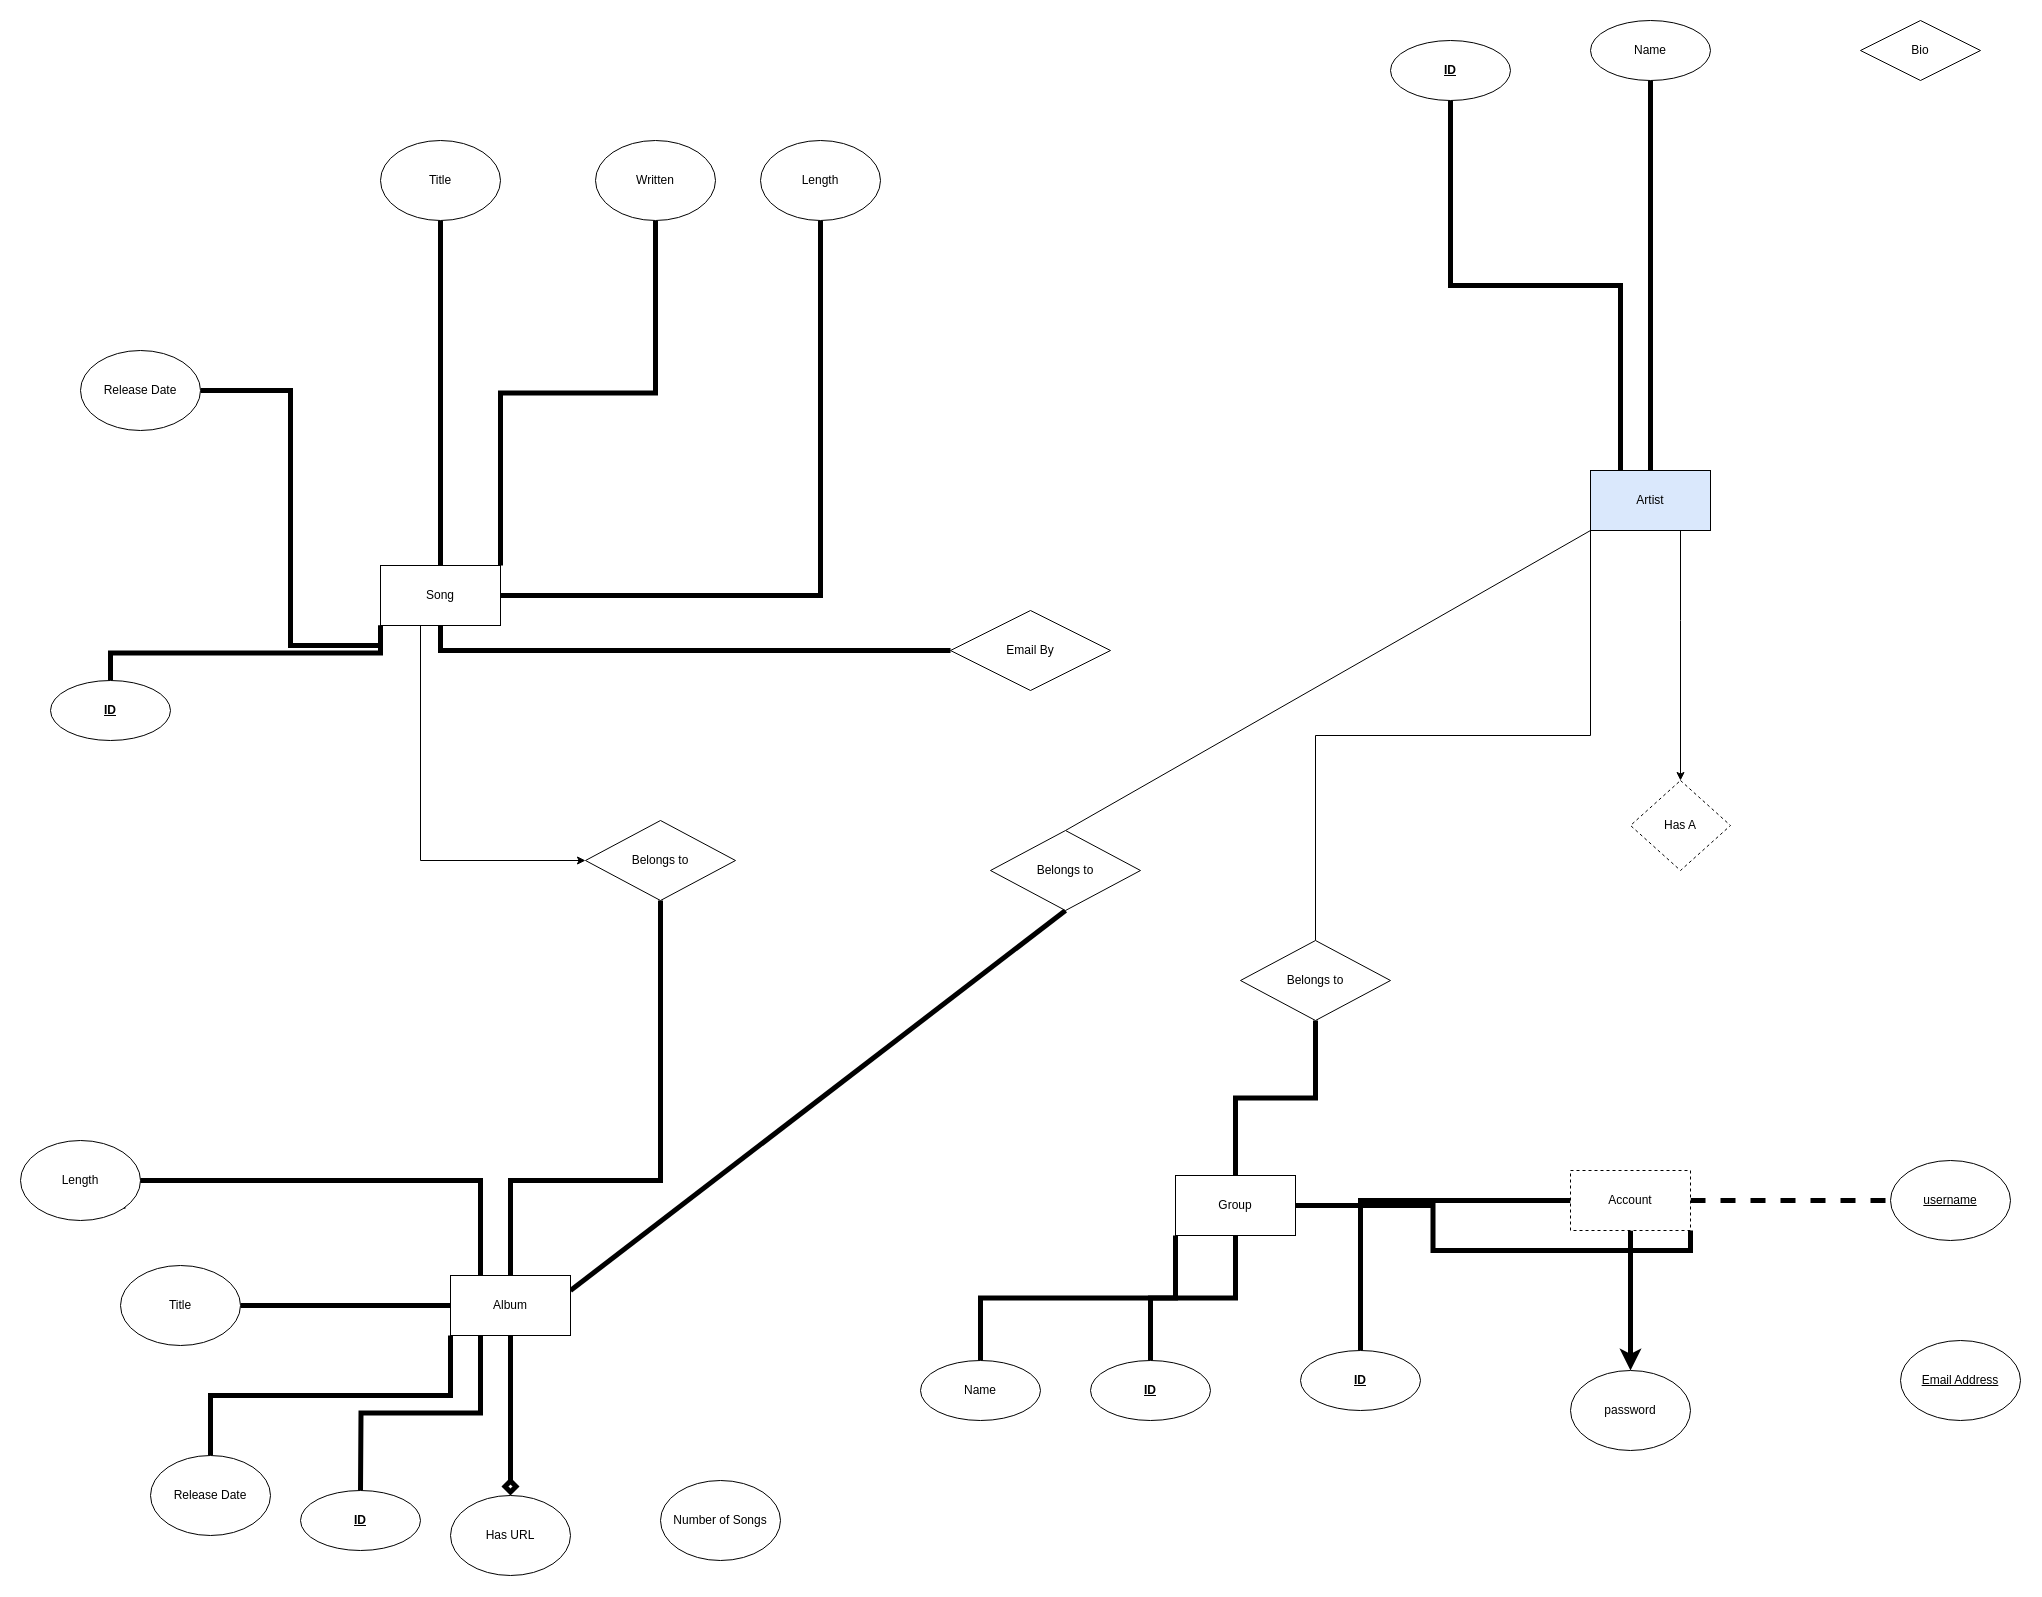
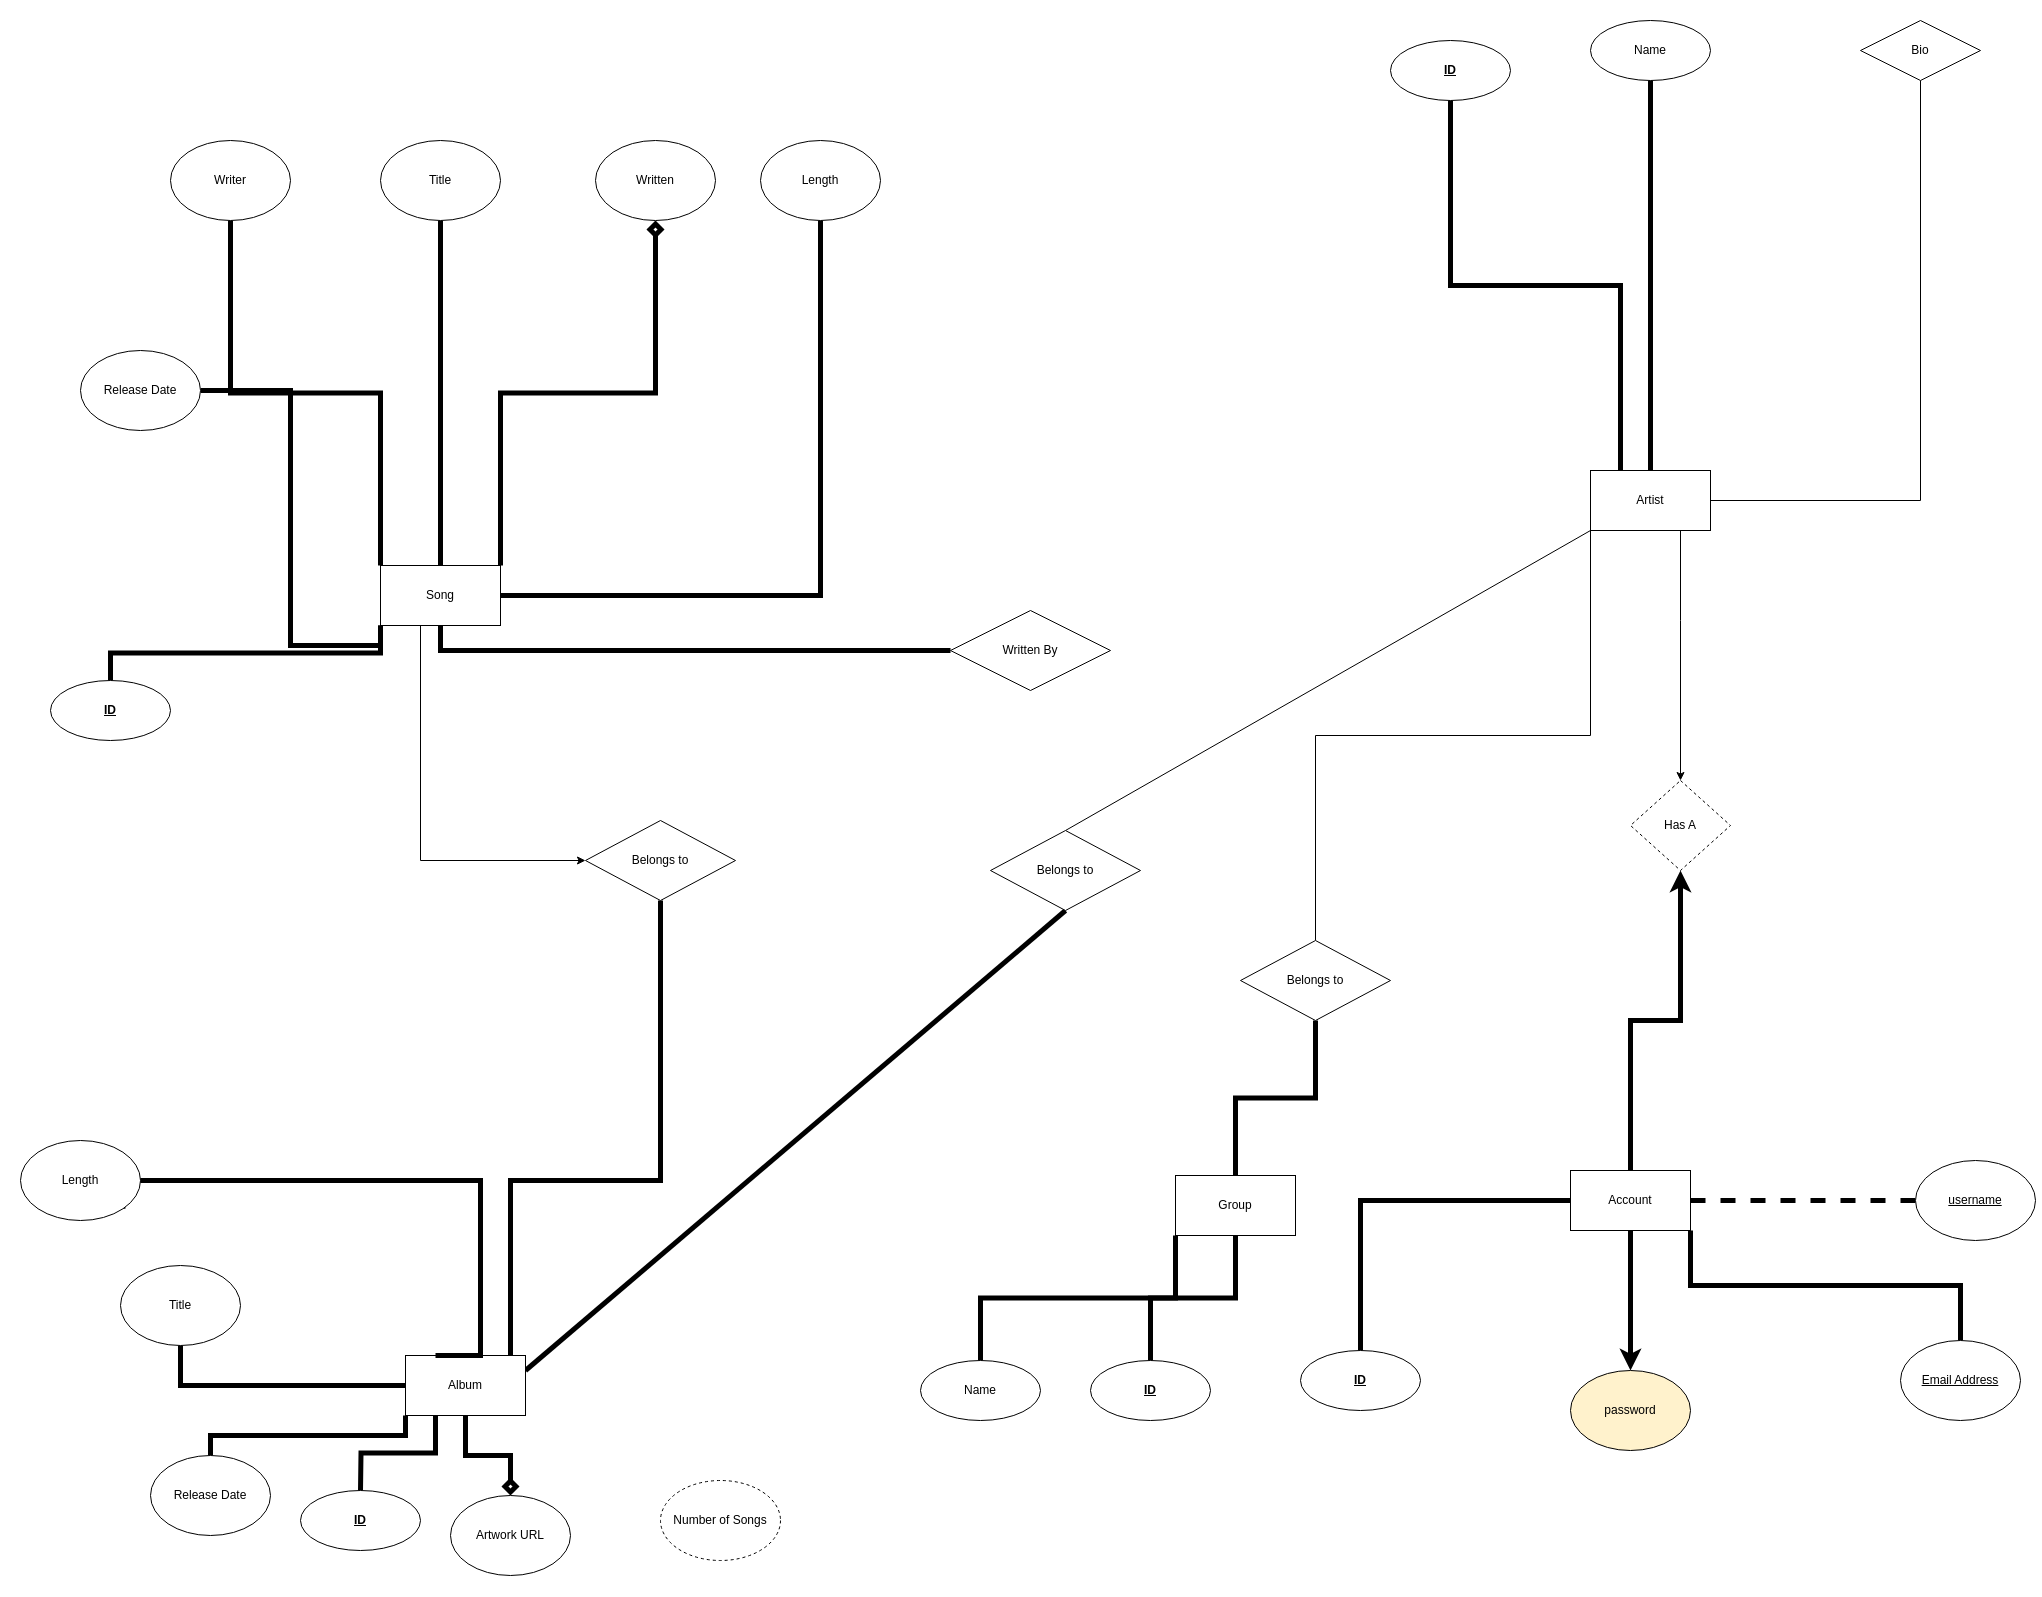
node "Writer": added
edge "Written" -- "Song": arrowhead none -> diamond
edge "Writer" -- "Song": added
edge "Bio" -- "Artist": added
node "Artist": fillcolor #dae8fc -> #ffffff
node "Email By": label "Email By" -> "Written By"
edge "Account" -> "Has A": added
node "Account": style dashed -> solid
node "username": moved (1951, 1201) -> (1976, 1201)
edge "Account" -- "Group": now "Account" -- "Email Address"
node "Album": moved (511, 1306) -> (466, 1386)
node "password": fillcolor #ffffff -> #fff2cc
node "Number of Songs": style solid -> dashed
node "Has URL": label "Has URL" -> "Artwork URL"
